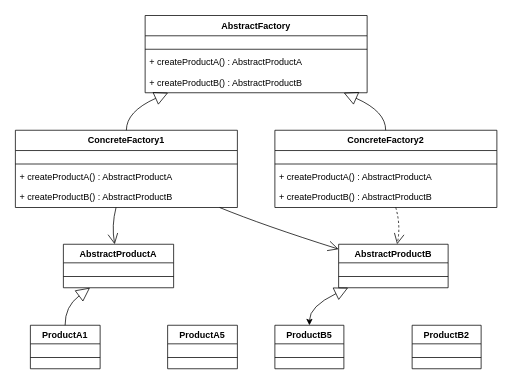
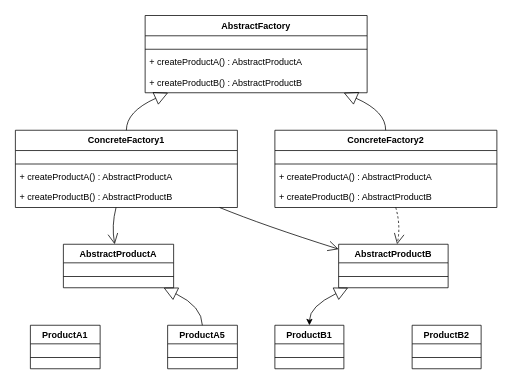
edge "ProductA5" -> "AbstractProductA": added
edge "ProductA1" -> "AbstractProductA": removed
node "ProductB5": label "ProductB5" -> "ProductB1"
